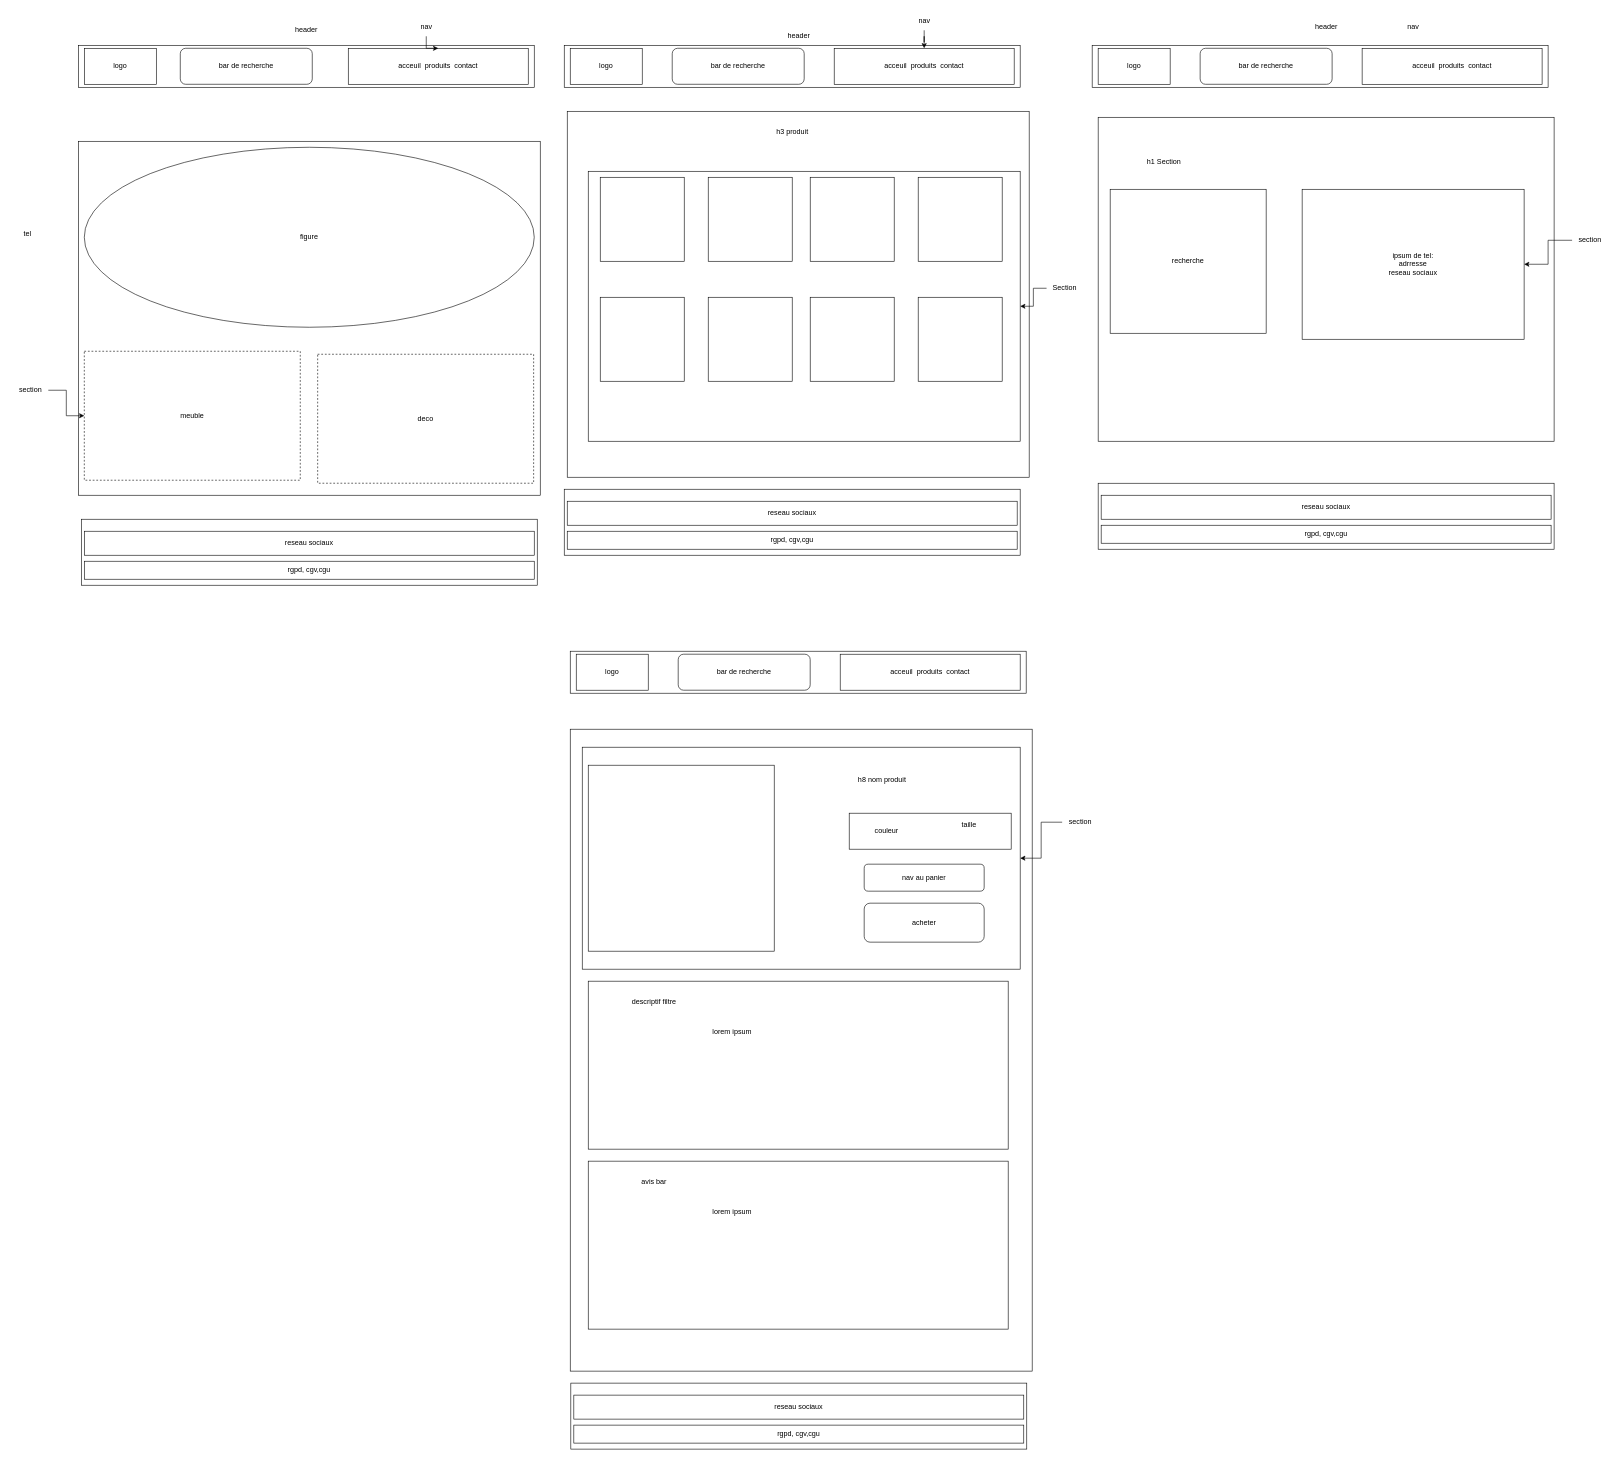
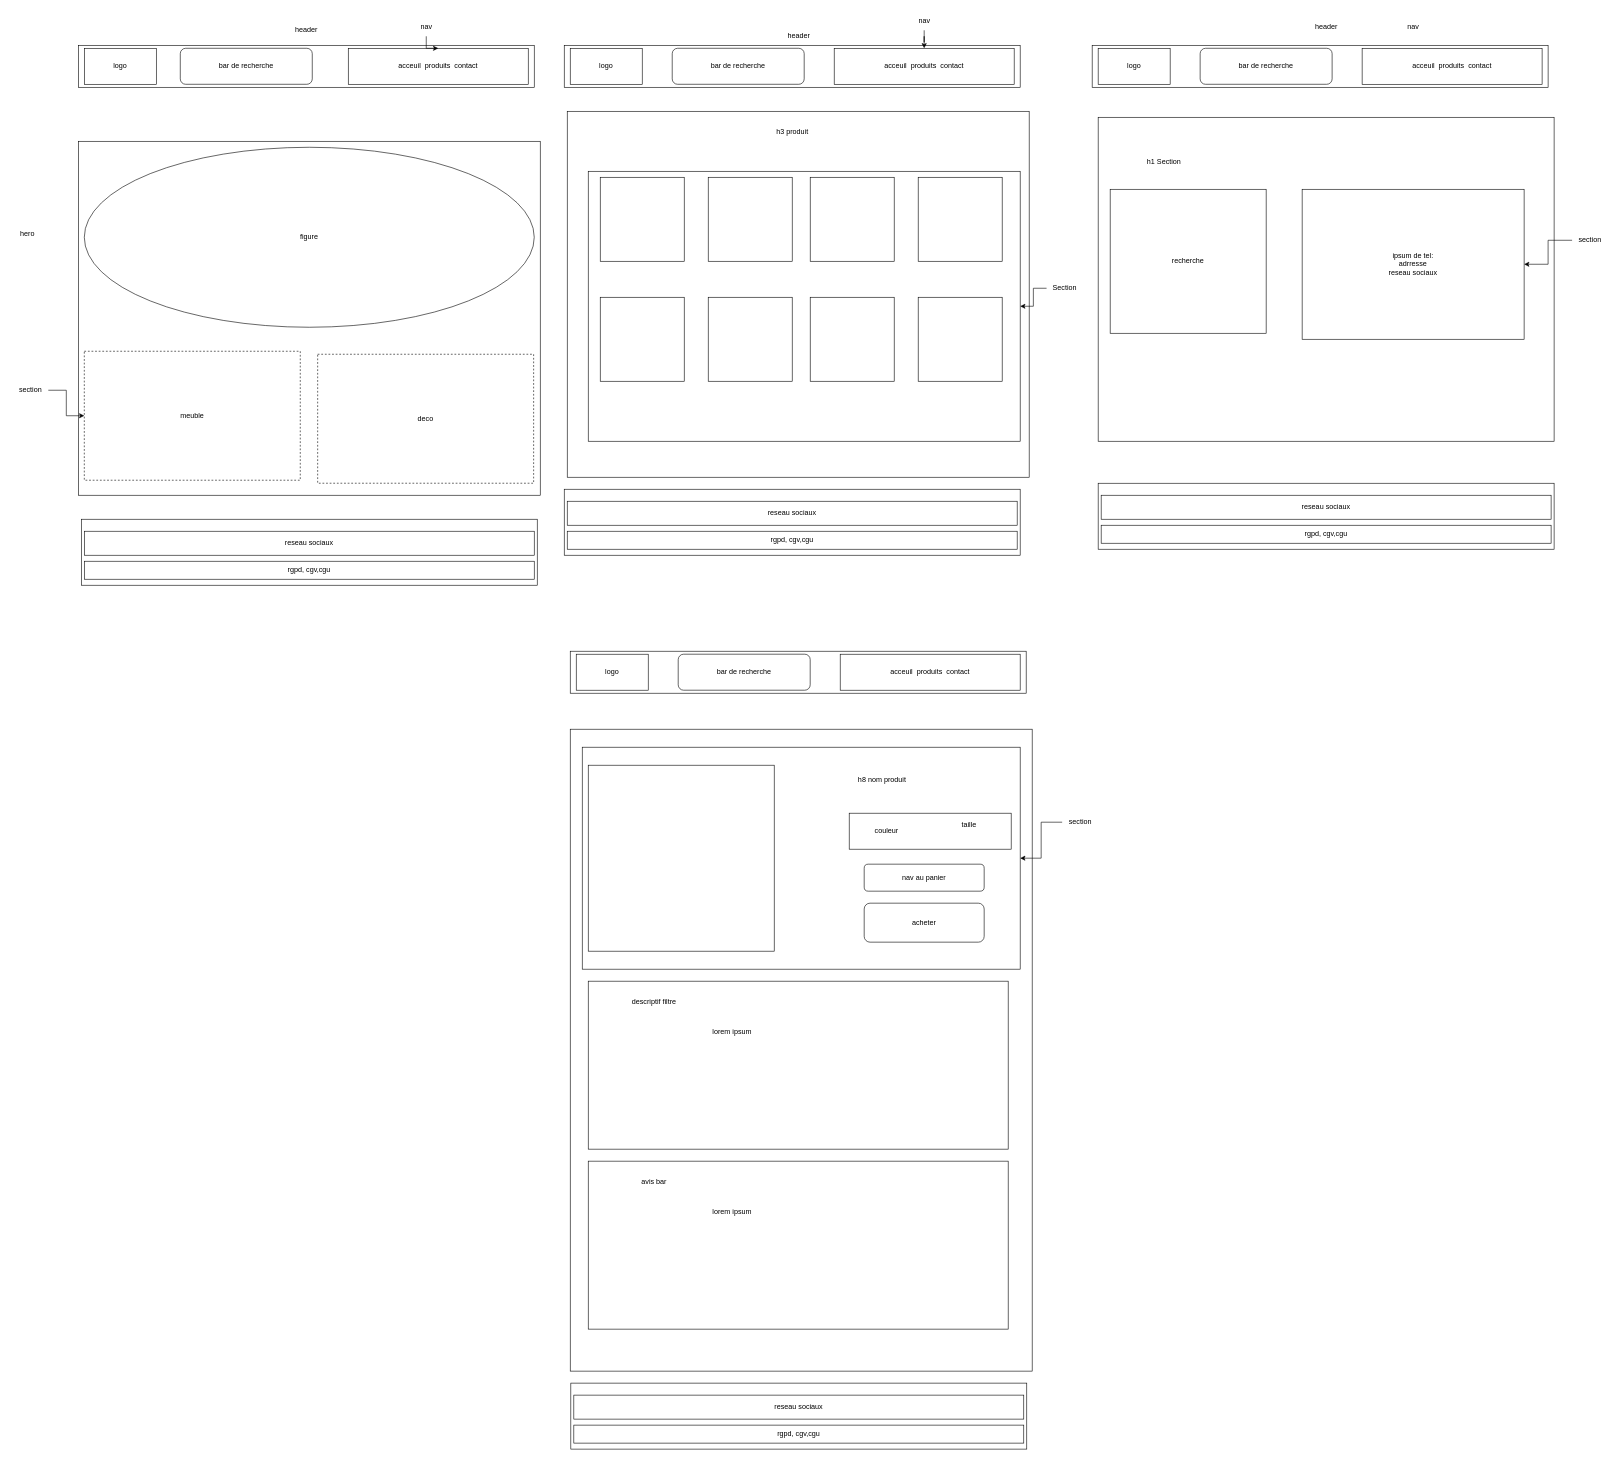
node "tel": label "tel" -> "hero"
